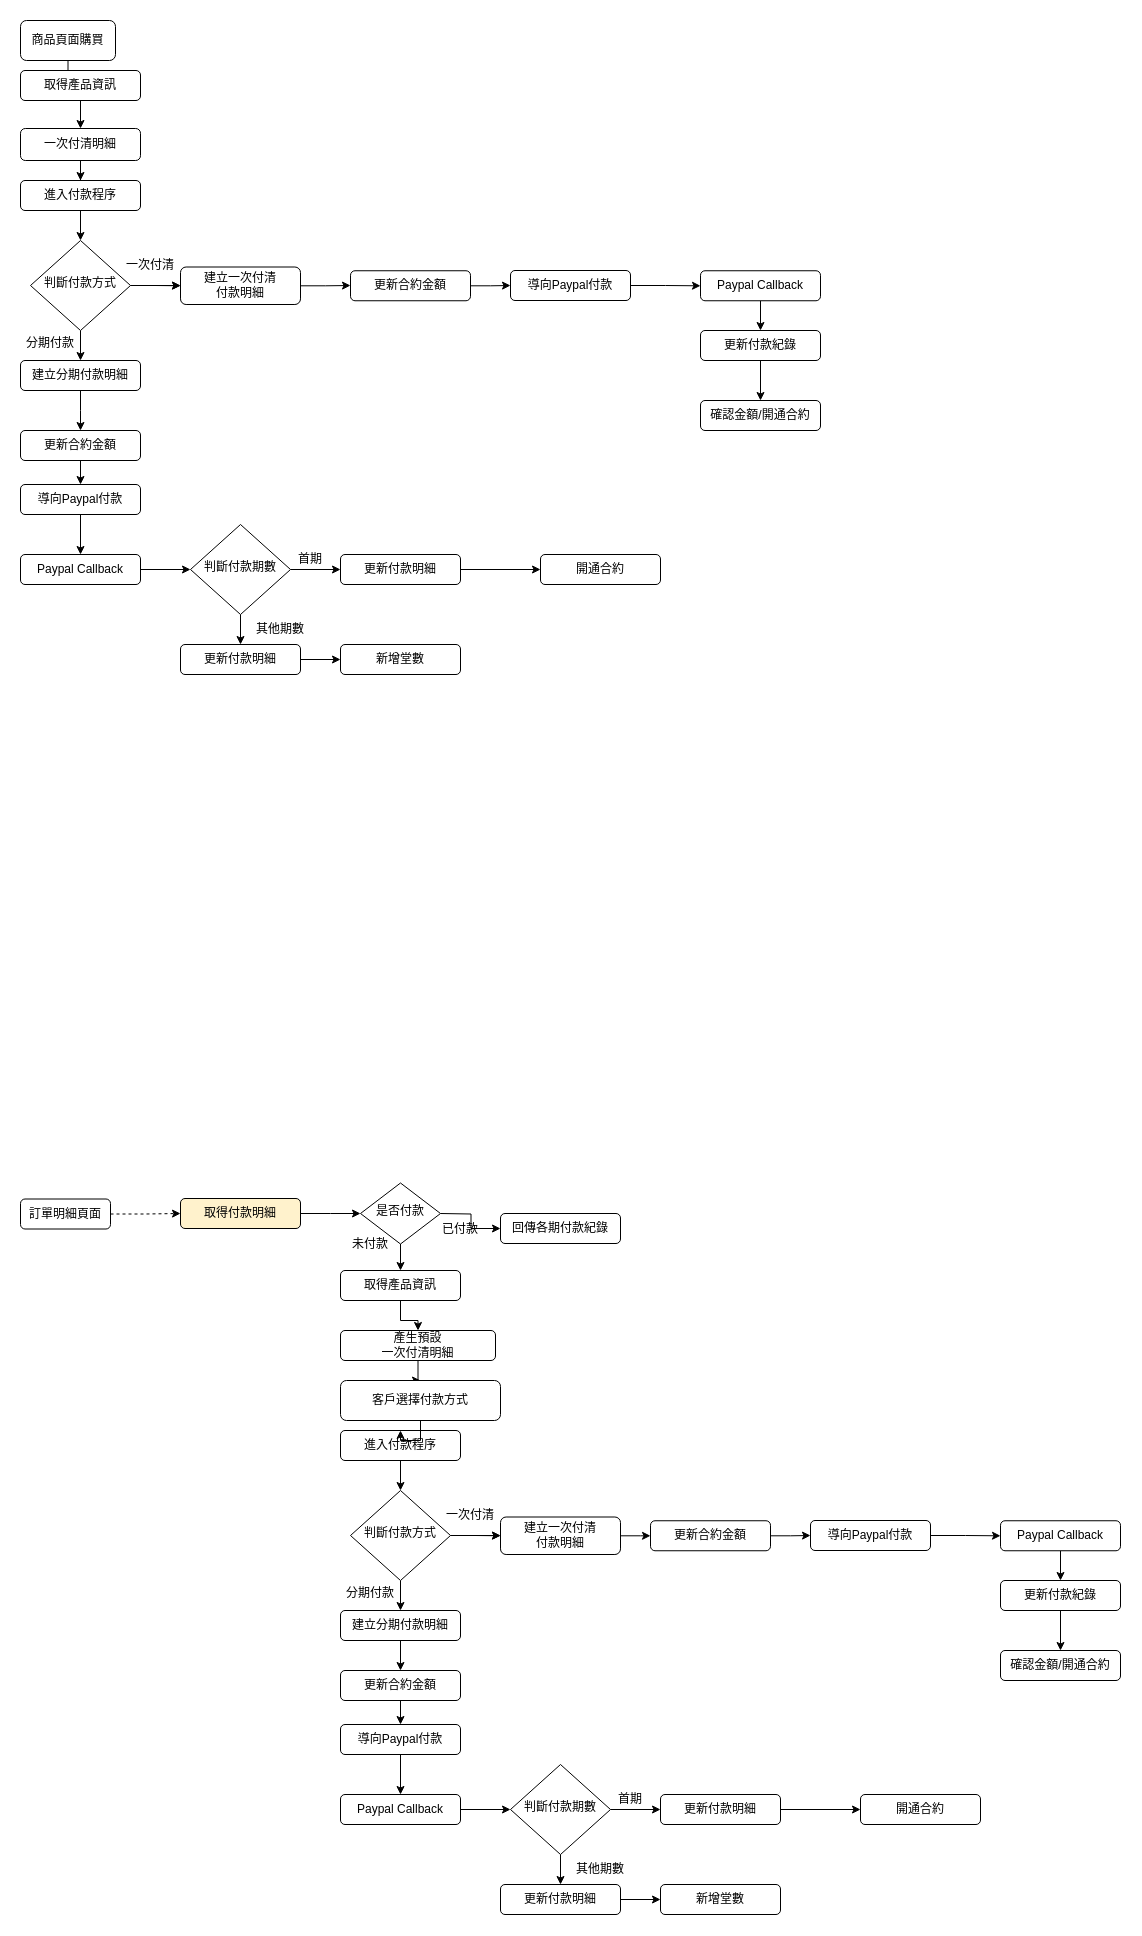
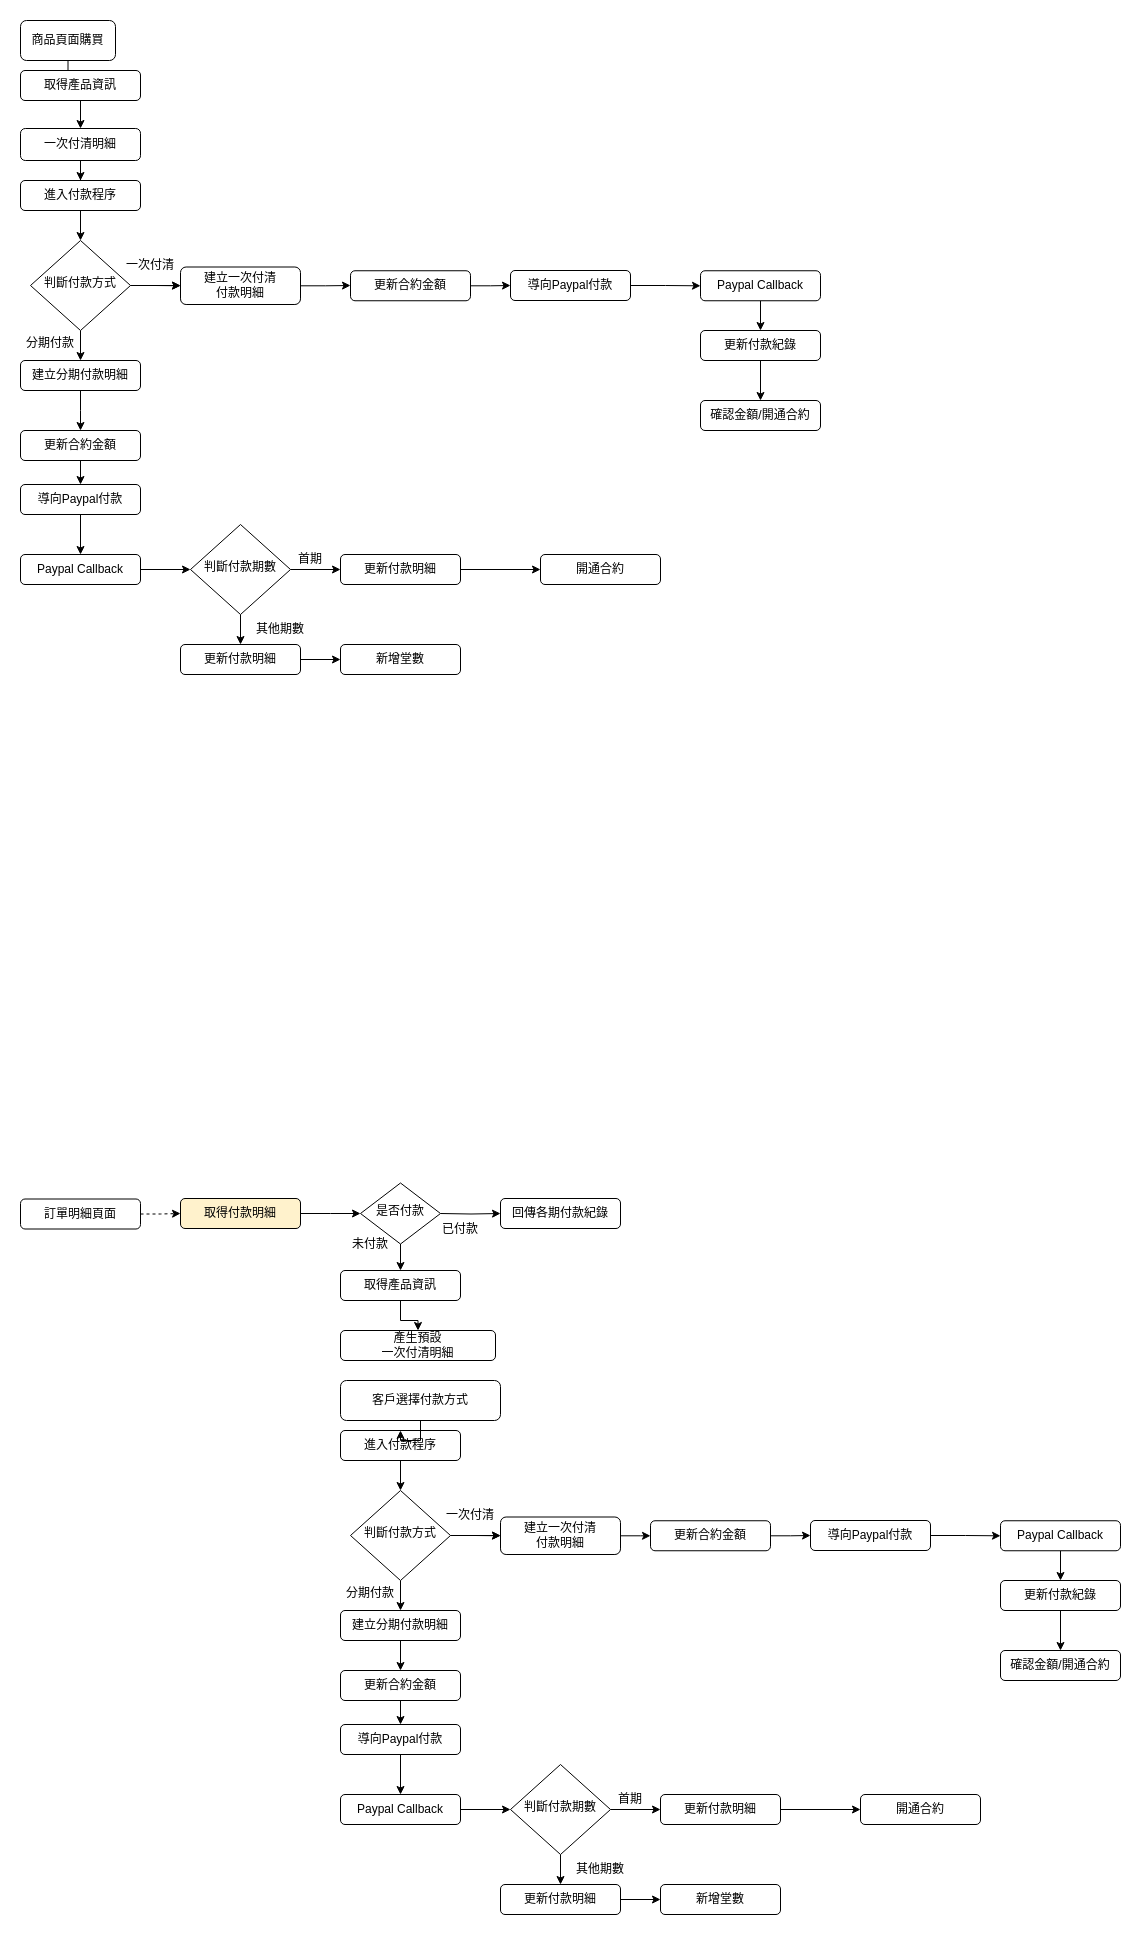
node "訂單明細頁面": size 90x30 -> 120x30
node "回傳各期付款紀錄": moved (561, 1229) -> (561, 1214)
edge "產生預設 一次付清明細" -> "客戶選擇付款方式": removed
